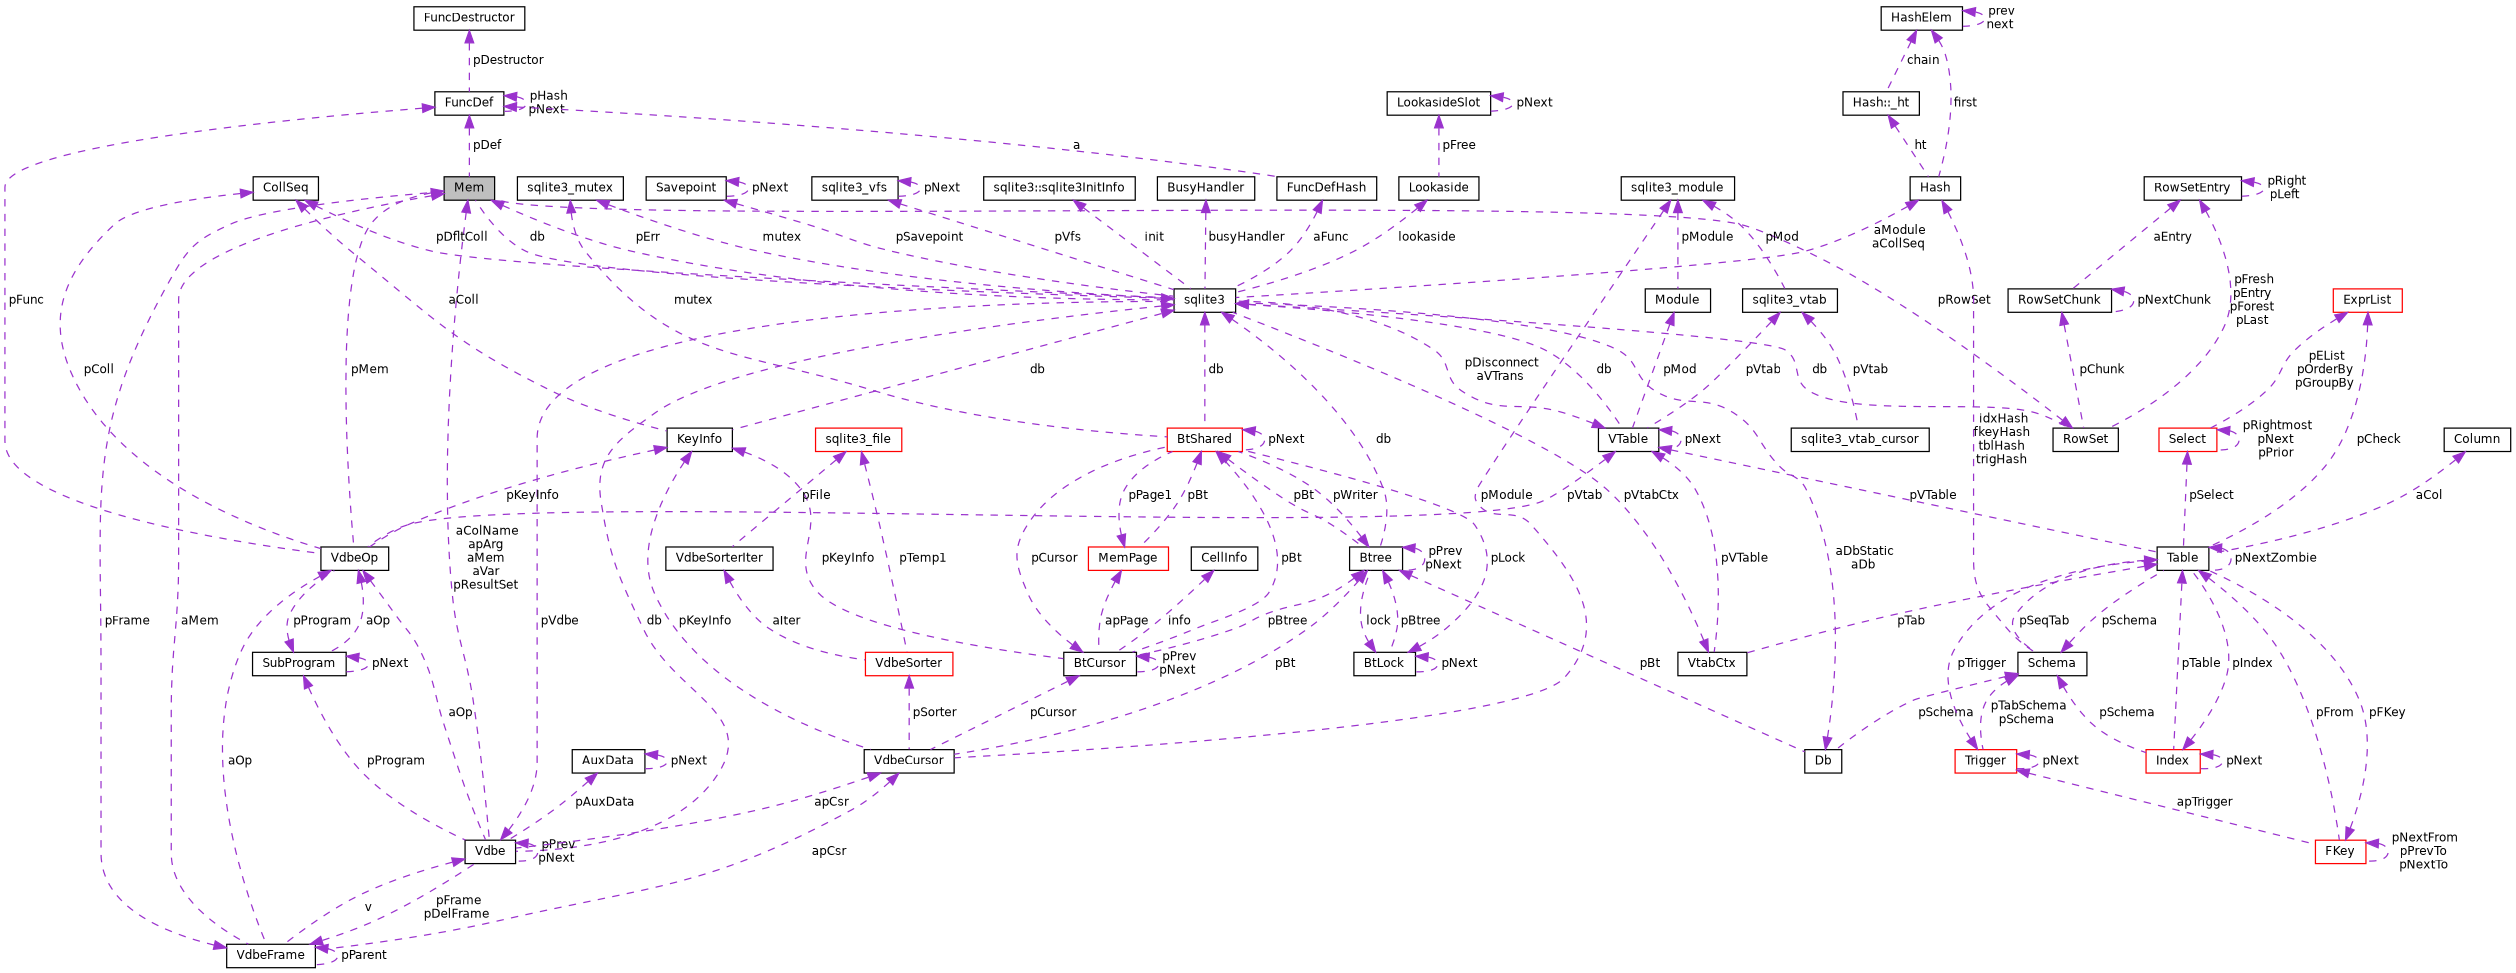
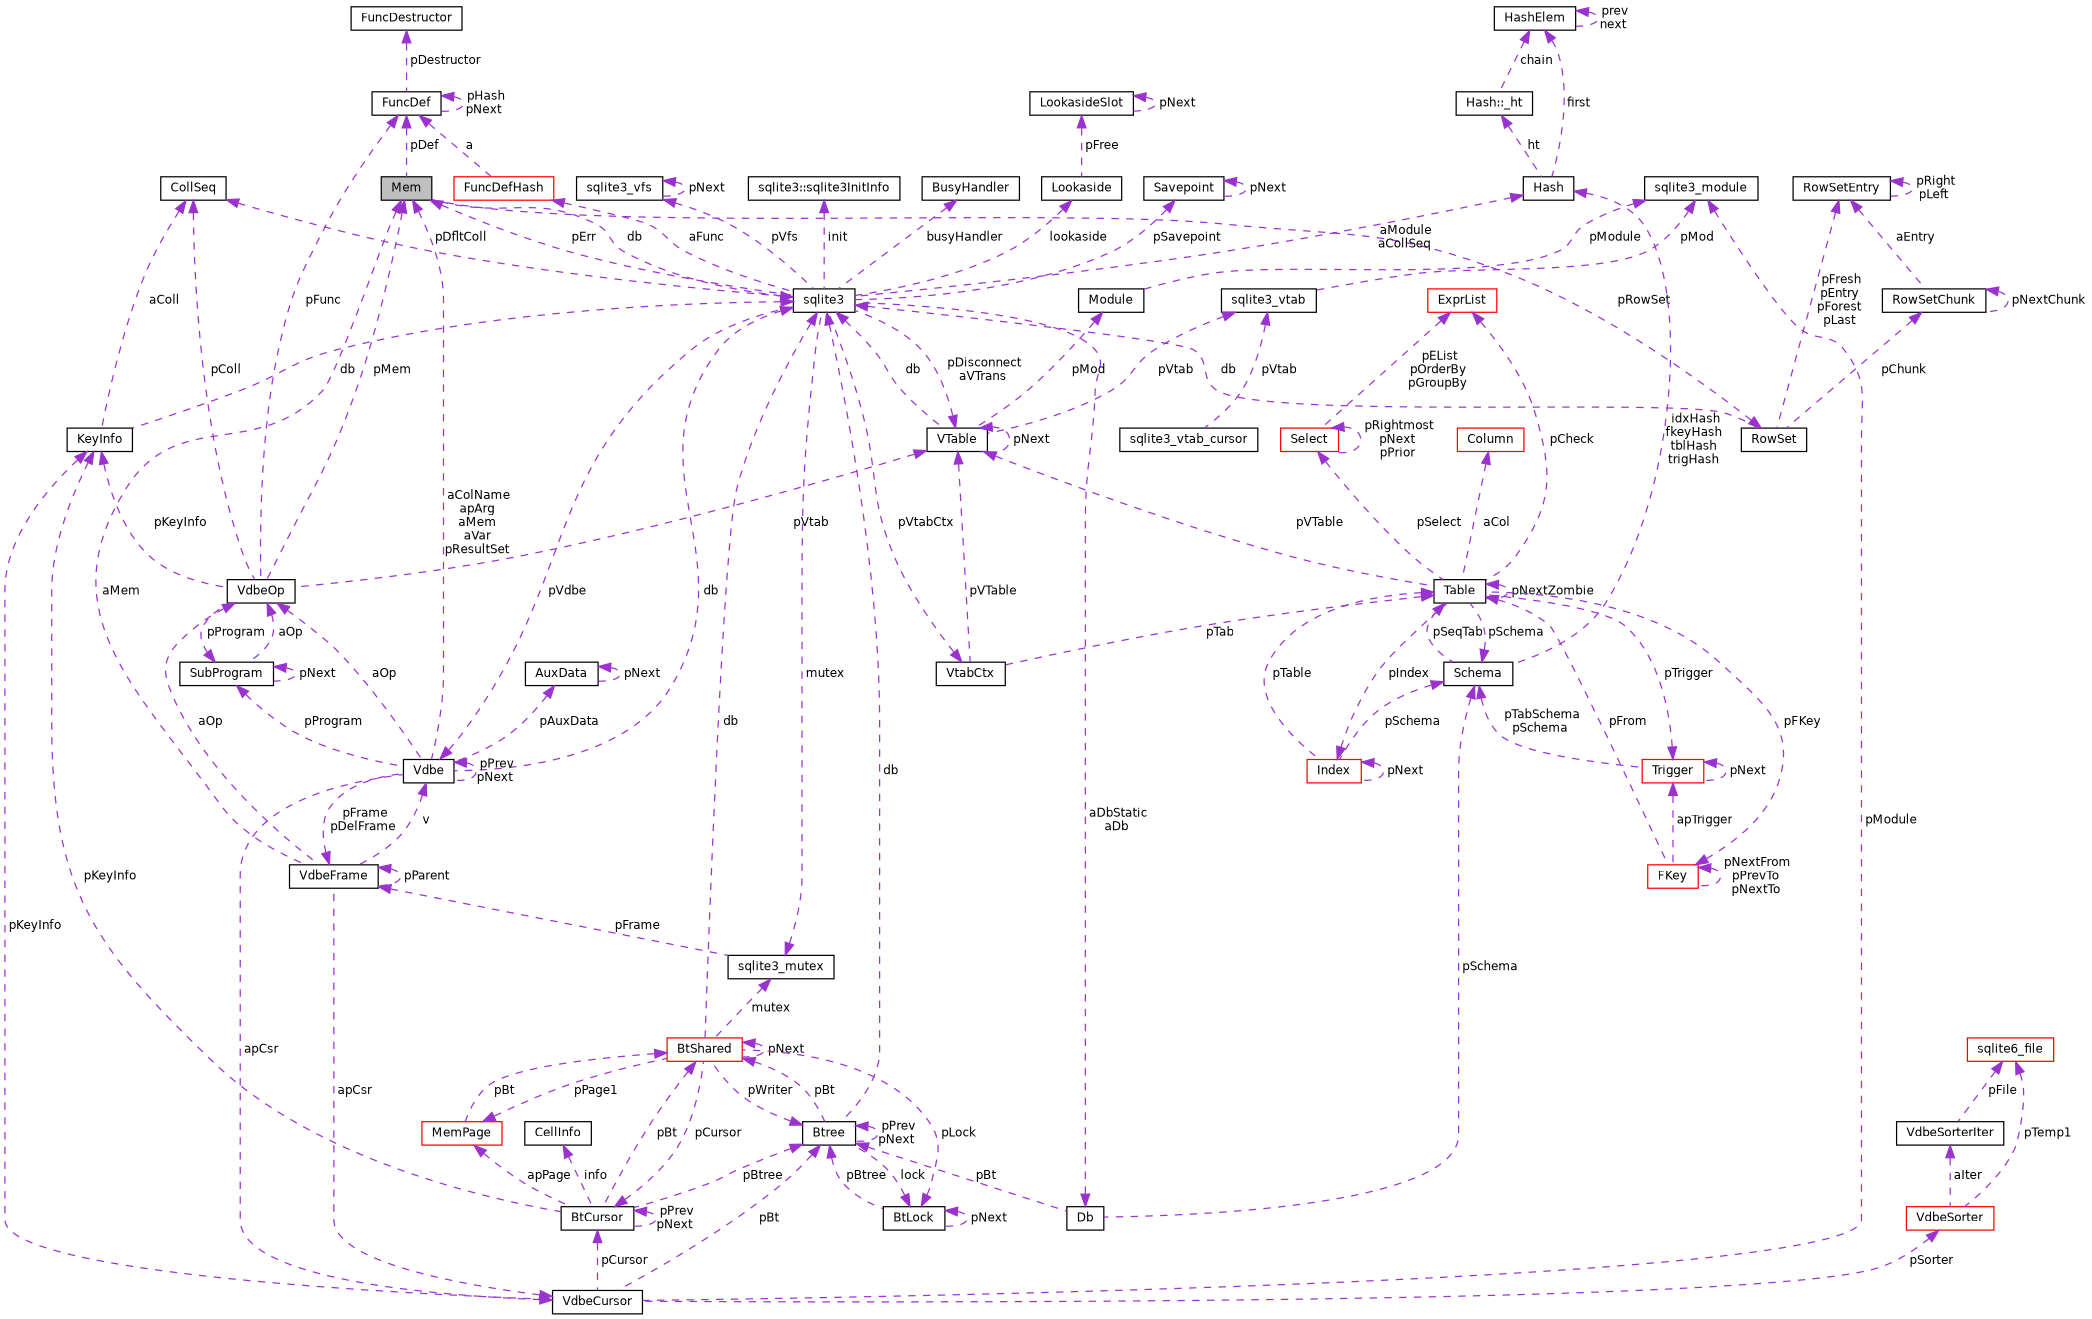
node "FuncDefHash": color black -> red
node "sqlite3_file": label "sqlite3_file" -> "sqlite6_file"
node "Column": color black -> red
edge "Mem" -> "VdbeFrame": now "sqlite3_mutex" -> "VdbeFrame"
